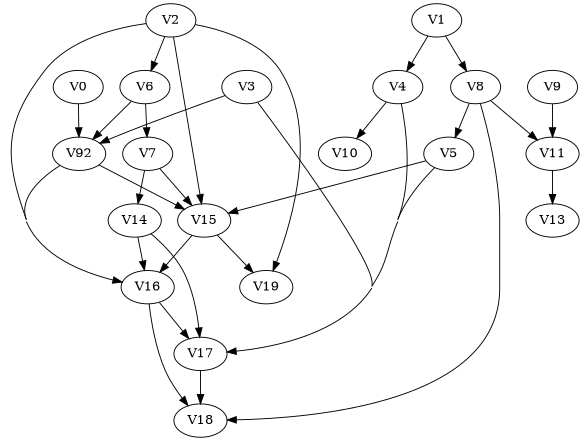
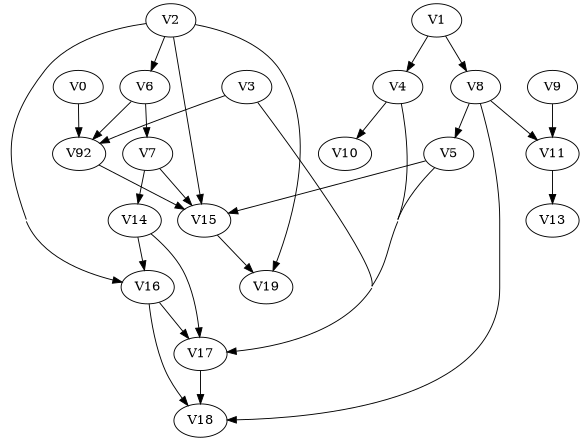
edge "V92" -> "V16": removed
edge "V15" -> "V16": removed
